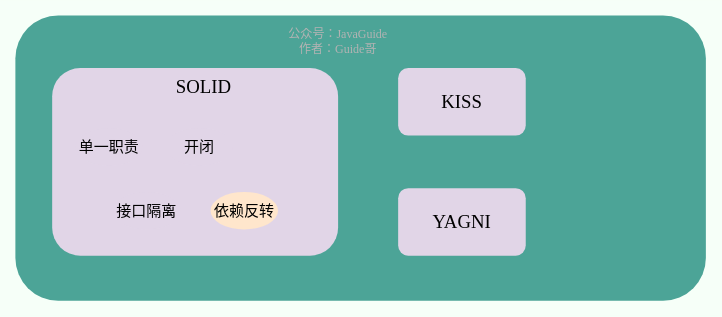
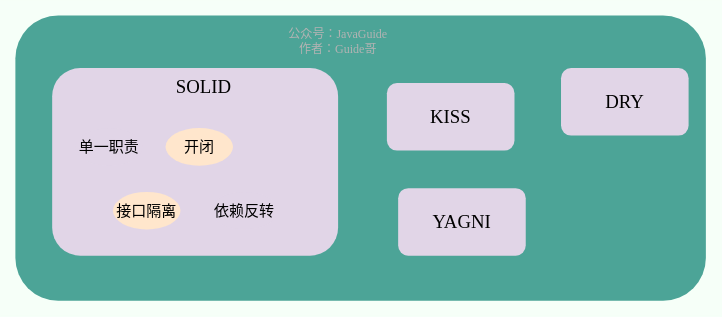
node "KISS": moved (462, 102) -> (450, 117)
node "DRY": added
node "开闭": fillcolor #e1d5e7 -> #ffe6cc
node "接口隔离": fillcolor #e1d5e7 -> #ffe6cc
node "依赖反转": fillcolor #ffe6cc -> #e1d5e7
